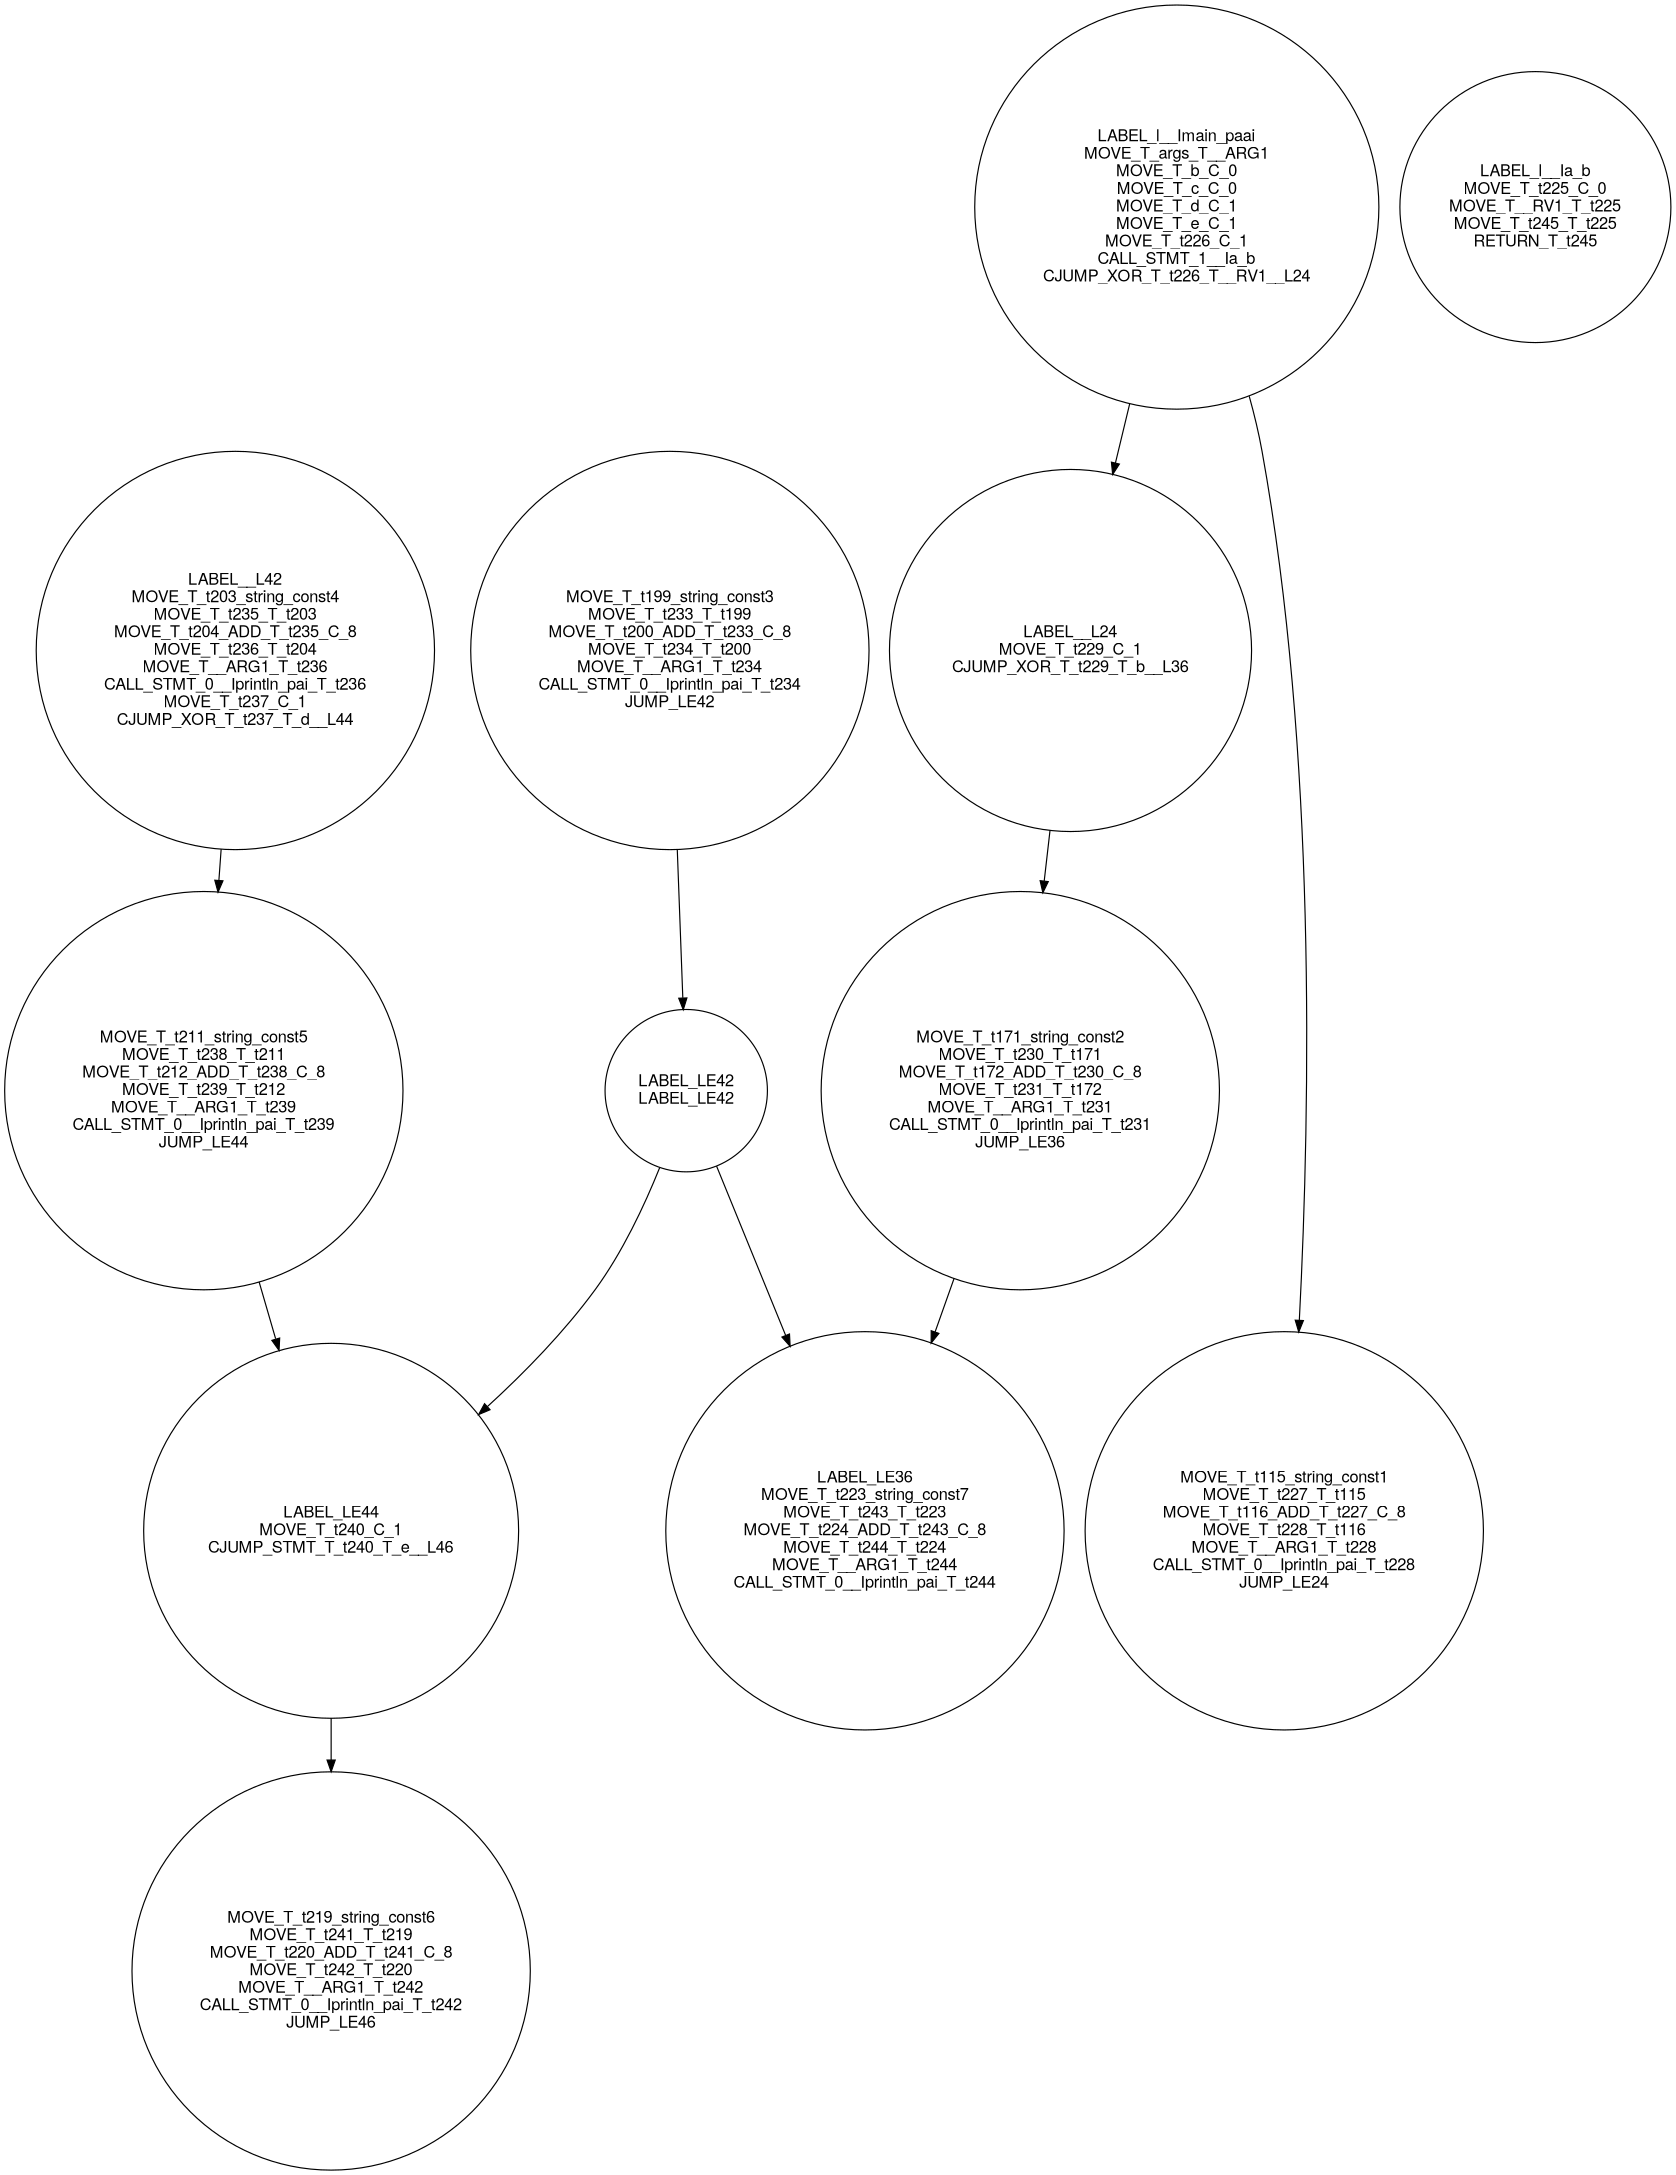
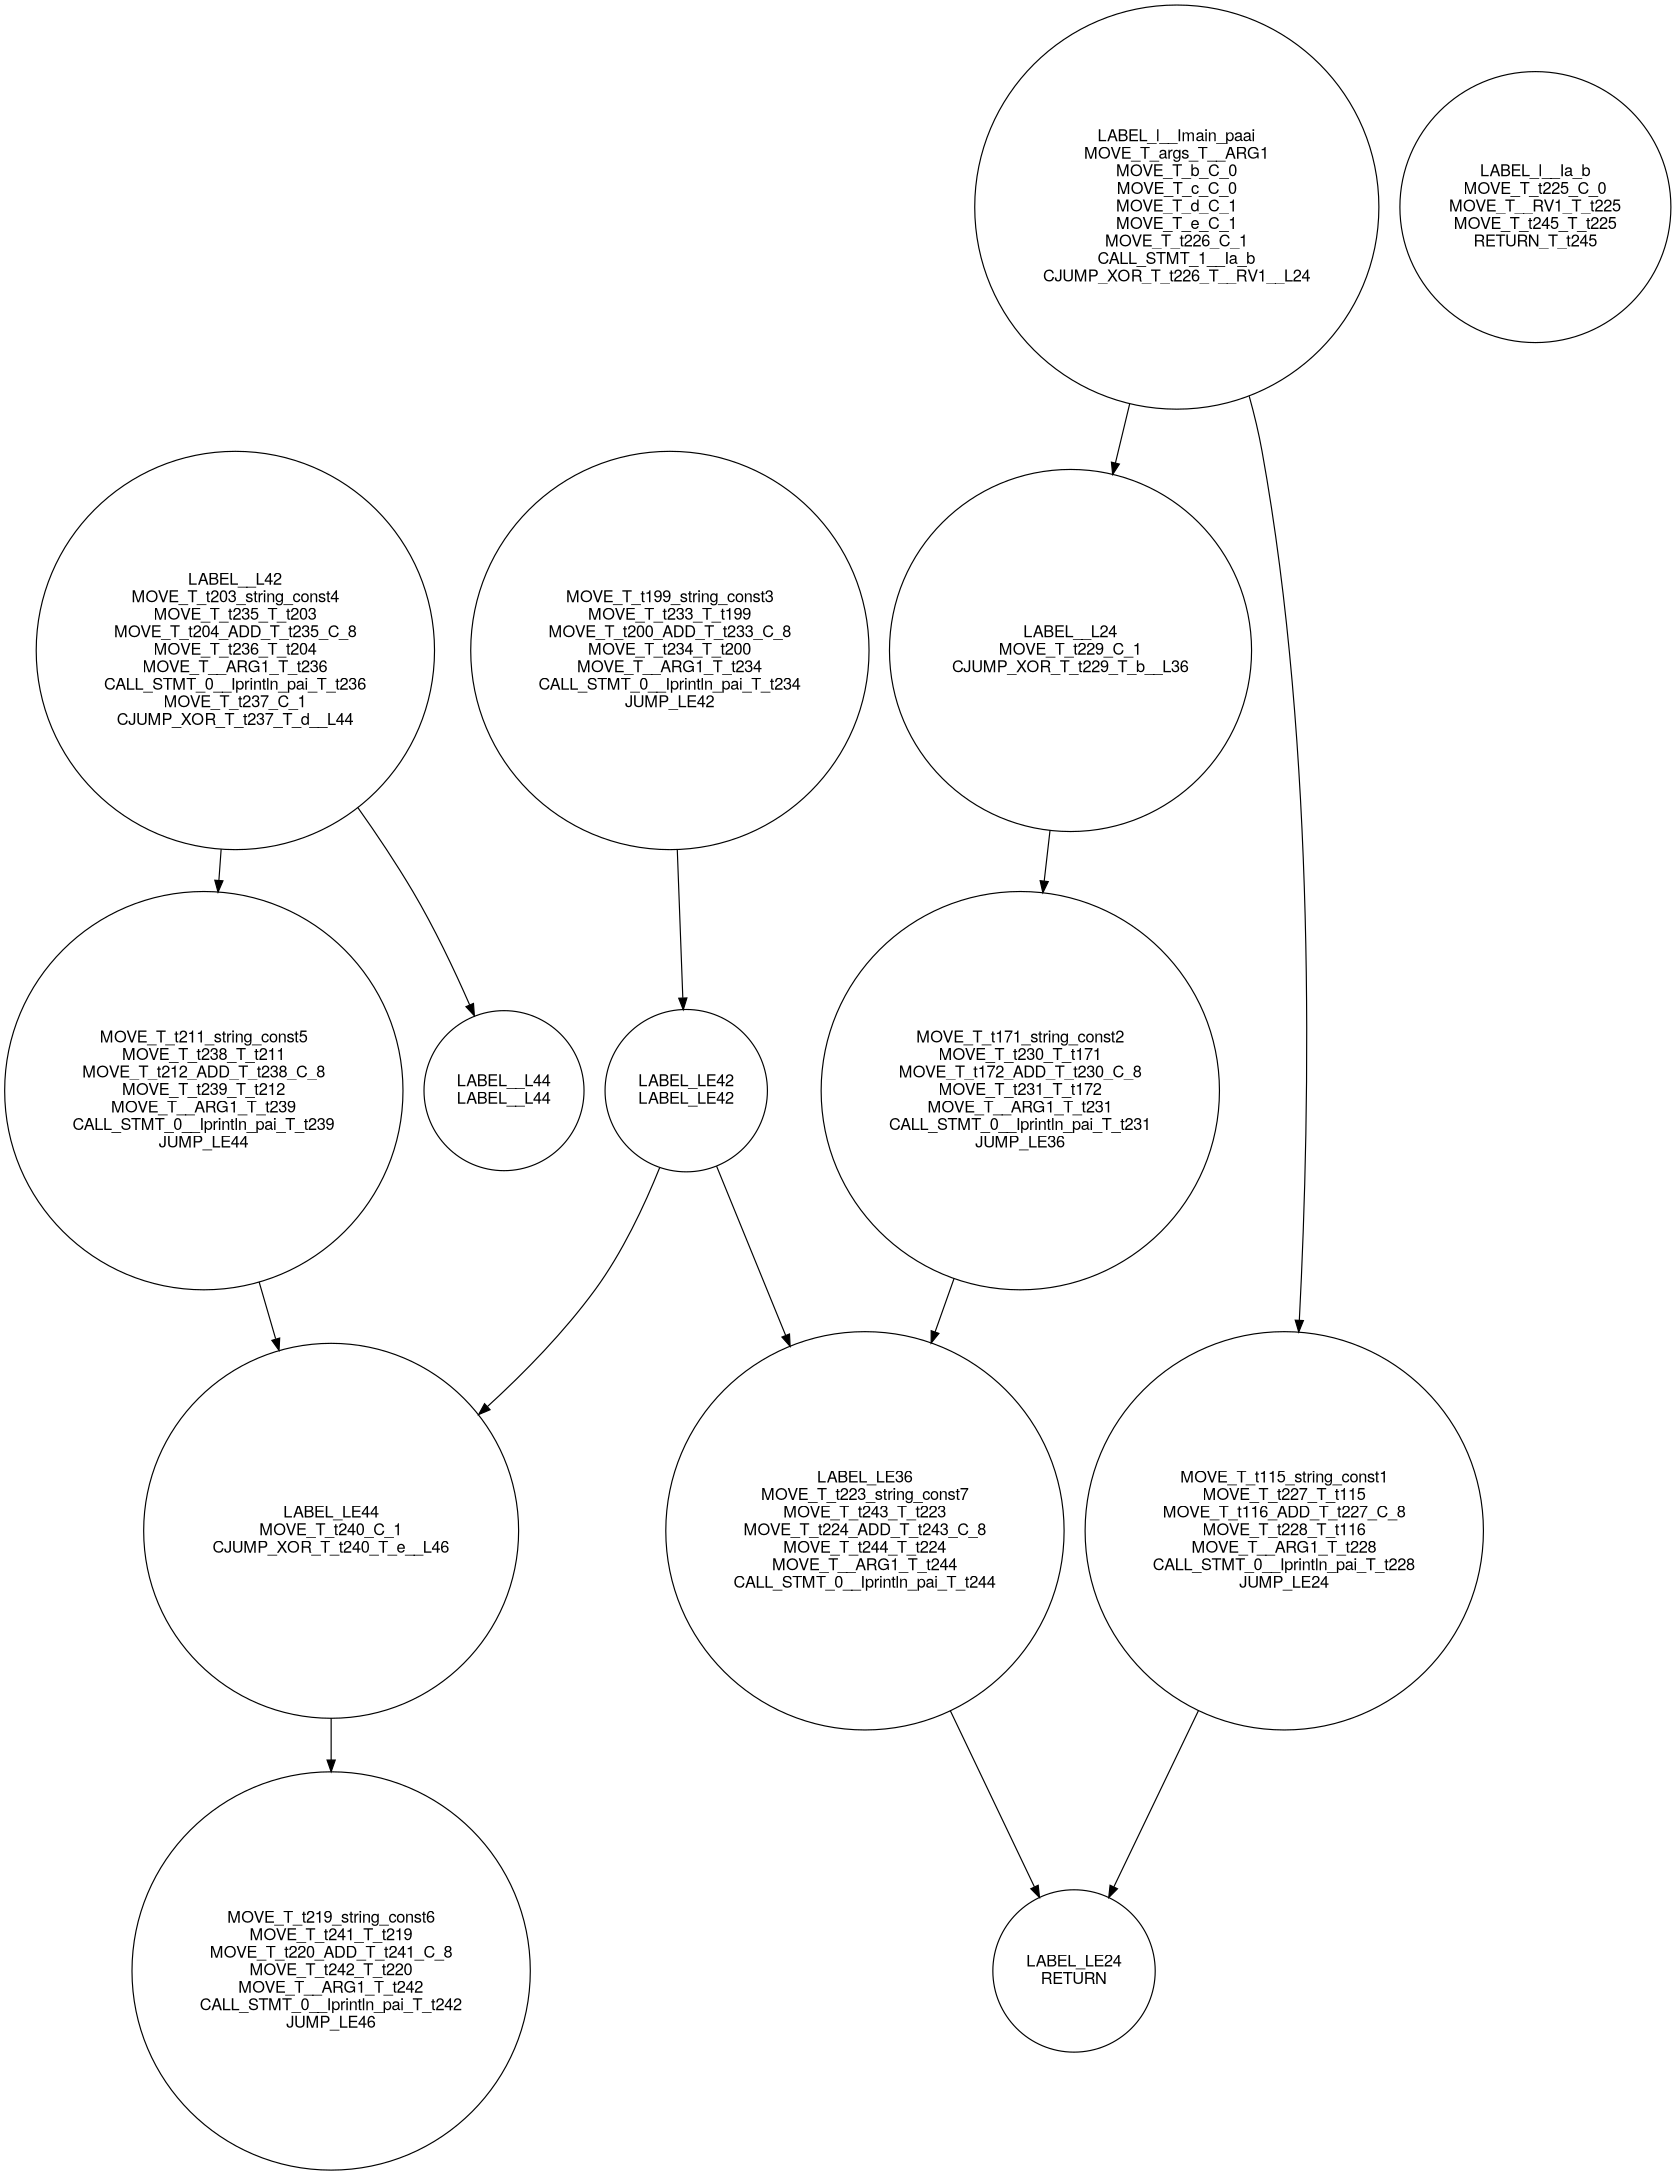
node "LABEL__L44 LABEL__L44": added
node "LABEL_LE44 MOVE_T_t240_C_1 CJUMP_STMT_T_t240_T_e__L46": label "LABEL_LE44 MOVE_T_t240_C_1 CJUMP_STMT_T_t240_T_e__L46" -> "LABEL_LE44 MOVE_T_t240_C_1 CJUMP_XOR_T_t240_T_e__L46"
node "LABEL_LE24 RETURN": added
